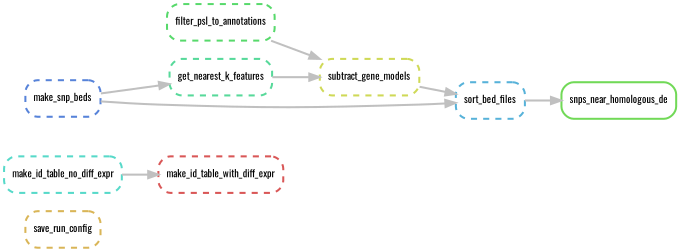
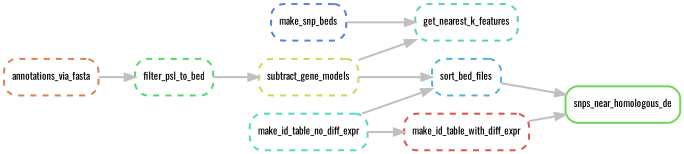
node "filter_psl_to_annotations": label "filter_psl_to_annotations" -> "filter_psl_to_bed"
node "annotations_via_fasta": added
edge "get_nearest_k_features" -> "subtract_gene_models": reversed
edge "make_snp_beds" -> "sort_bed_files": now "make_id_table_no_diff_expr" -> "sort_bed_files"
edge "make_id_table_with_diff_expr" -> "snps_near_homologous_de": added
node "save_run_config": removed
